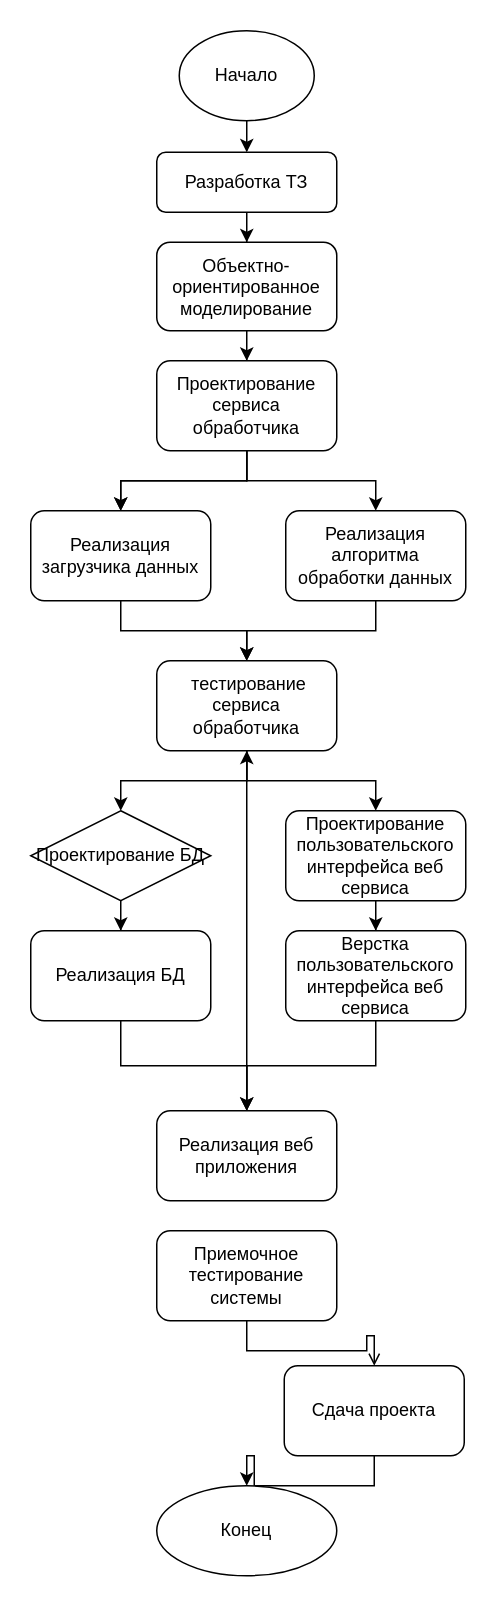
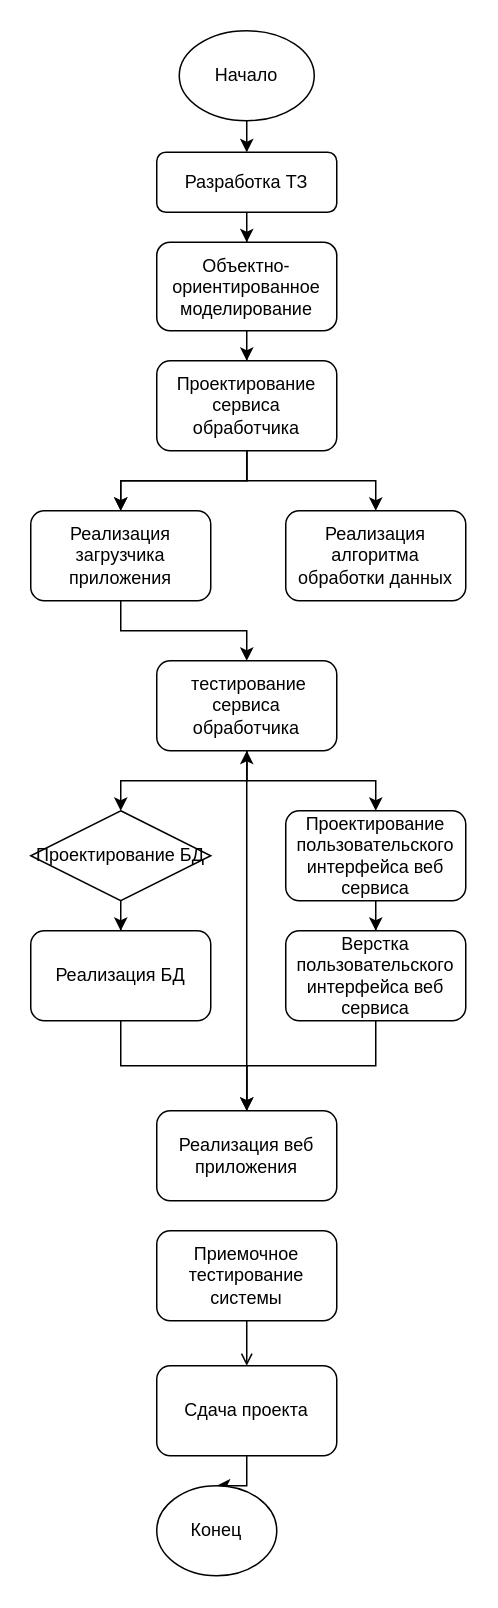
node "Реализация загрузчика данных": label "Реализация загрузчика данных" -> "Реализация загрузчика приложения"
edge "Реализация алгоритма обработки данных" -> "тестирование сервиса обработчика": removed
node "Сдача проекта": moved (374, 1411) -> (247, 1411)
node "Конец": size 180x90 -> 120x90
